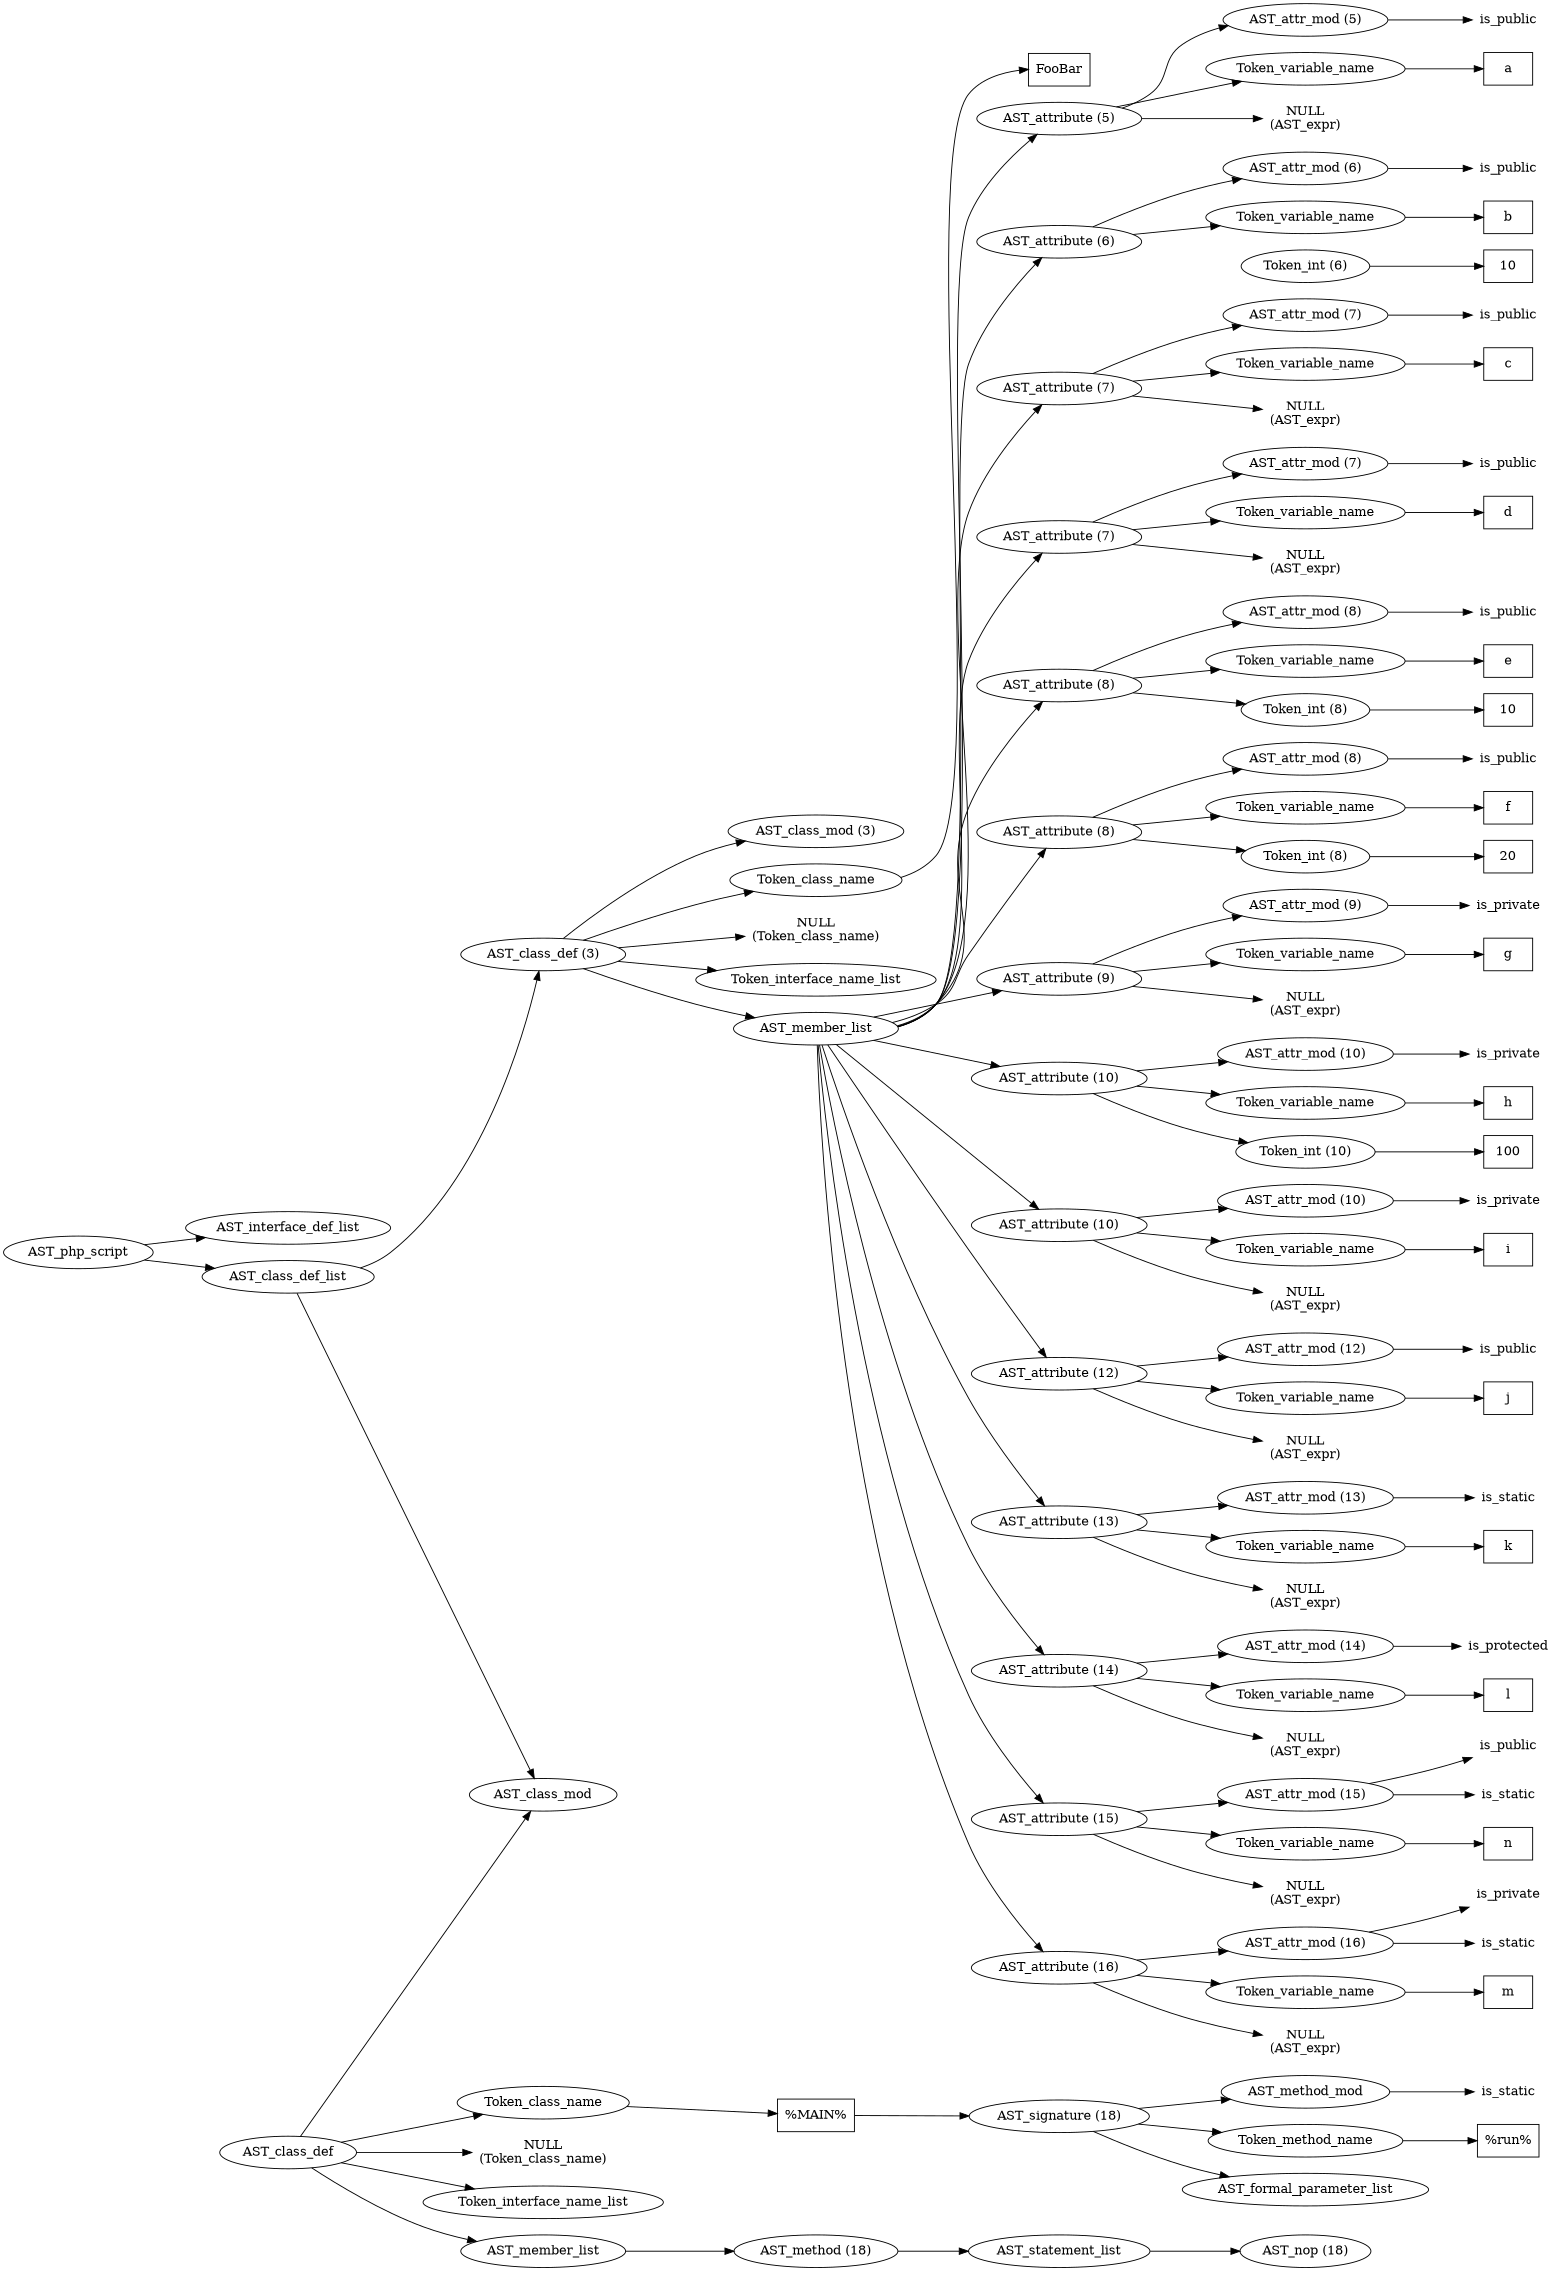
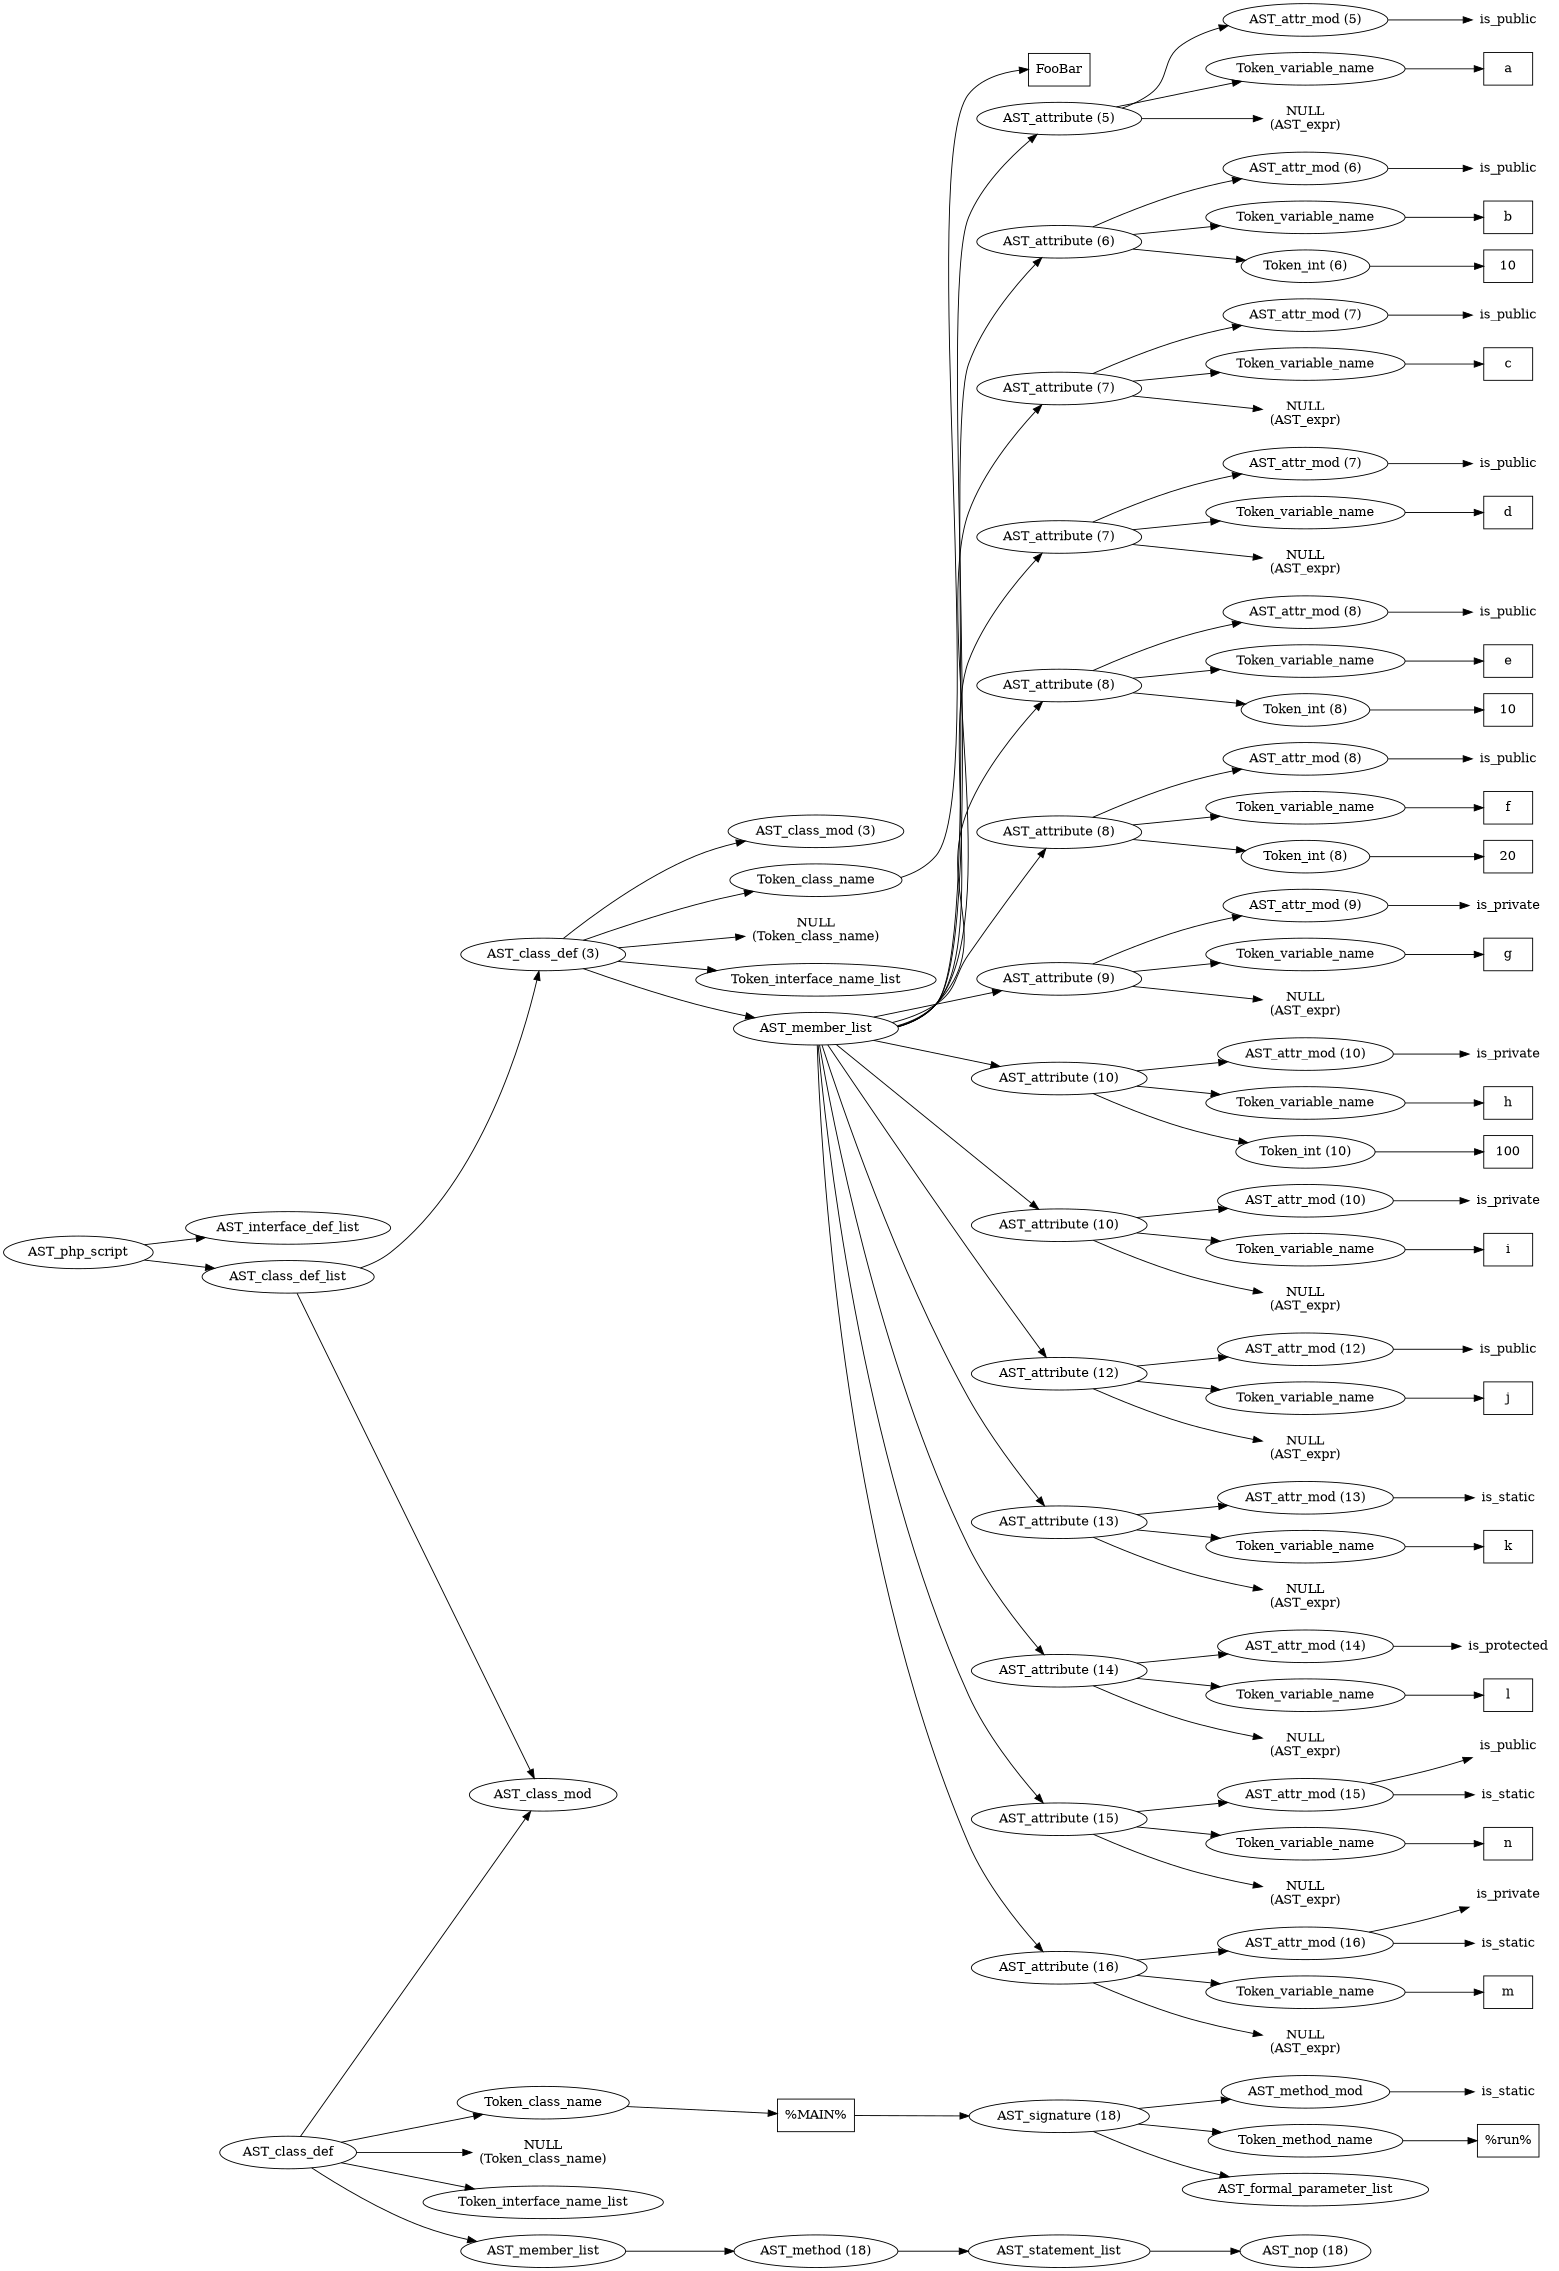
edge "AST_attribute (6)" -> "Token_int (6)": added
